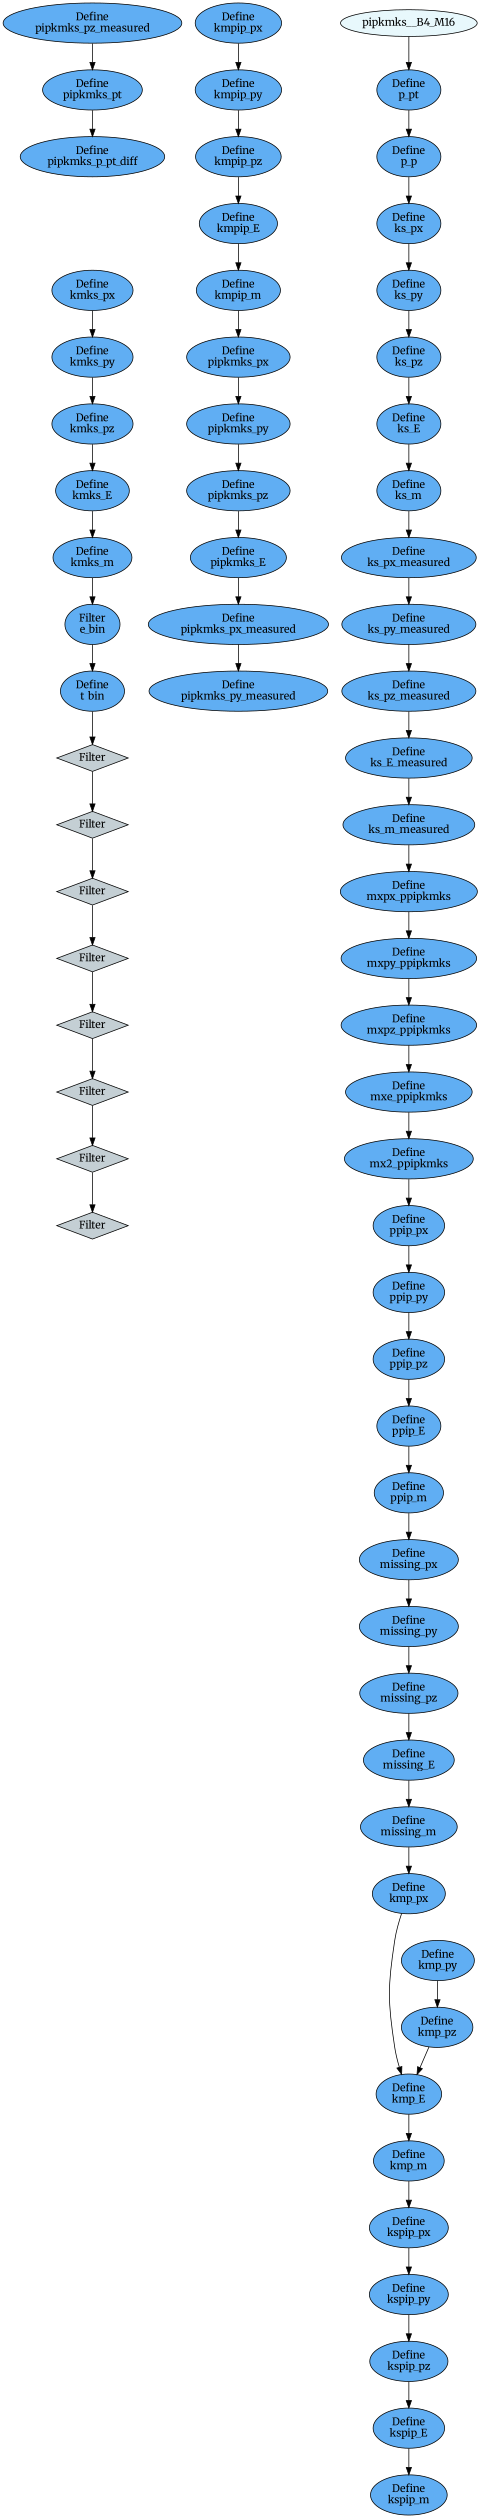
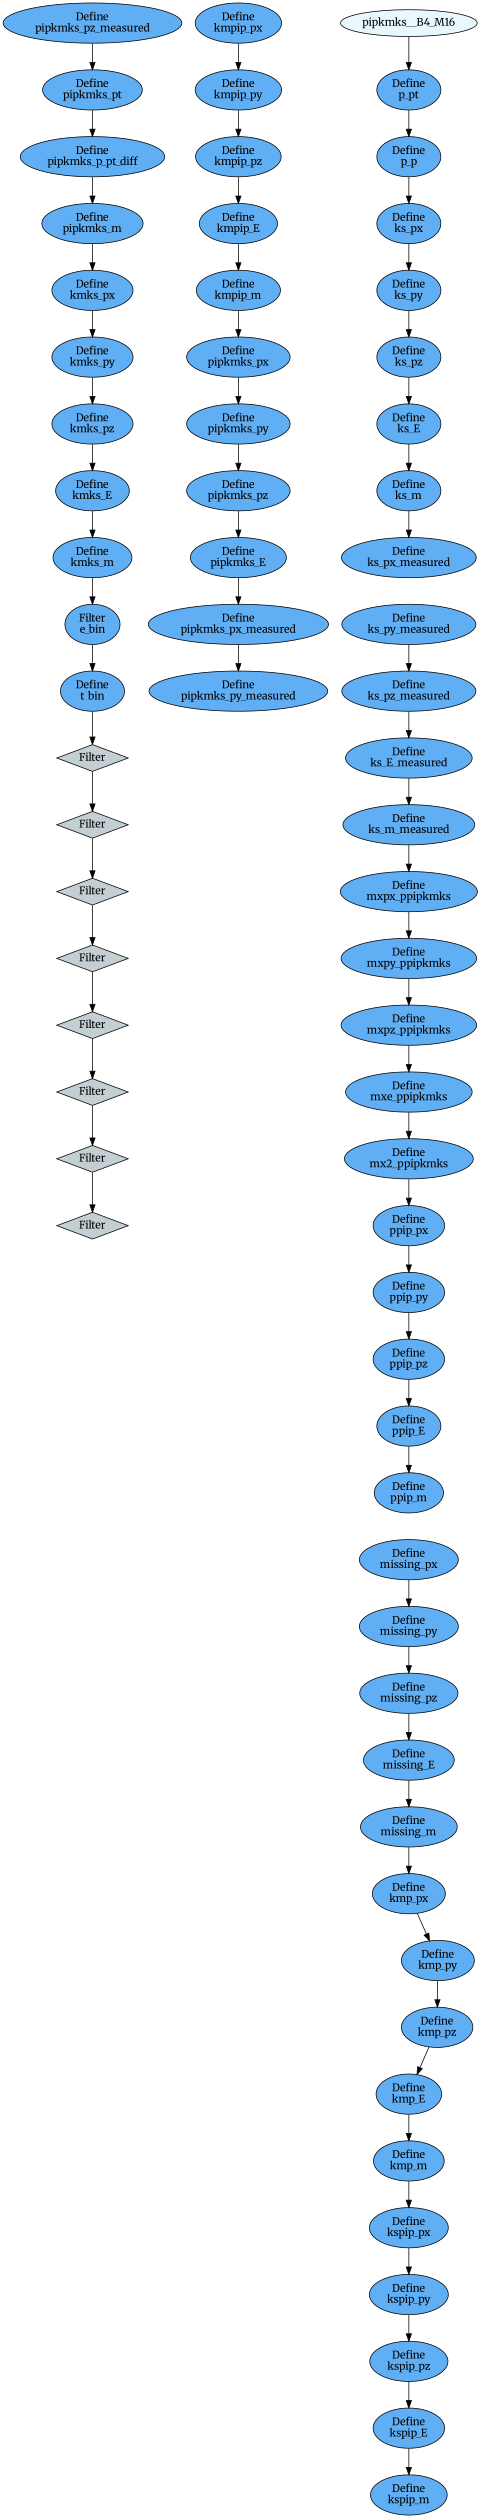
node "Define pipkmks_m": added
edge "Define ks_px_measured" -> "Define ks_py_measured": removed
edge "Define ppip_m" -> "Define missing_px": removed
edge "Define kmp_px" -> "Define kmp_E": now "Define kmp_px" -> "Define kmp_py"
